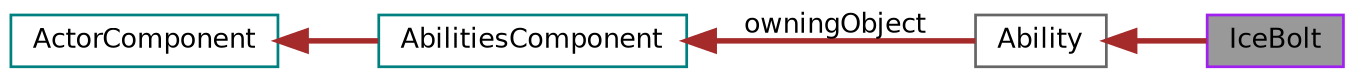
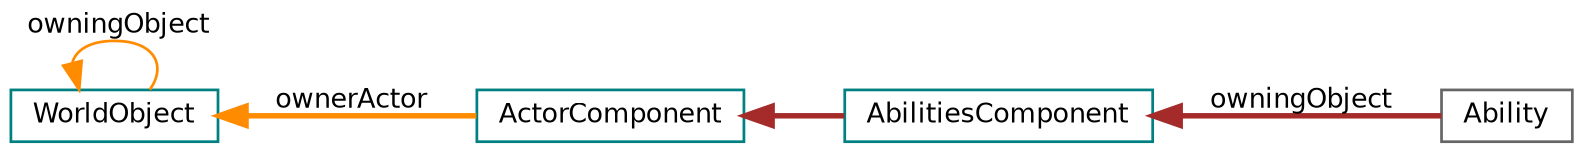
node "IceBolt": removed
node "WorldObject": added
